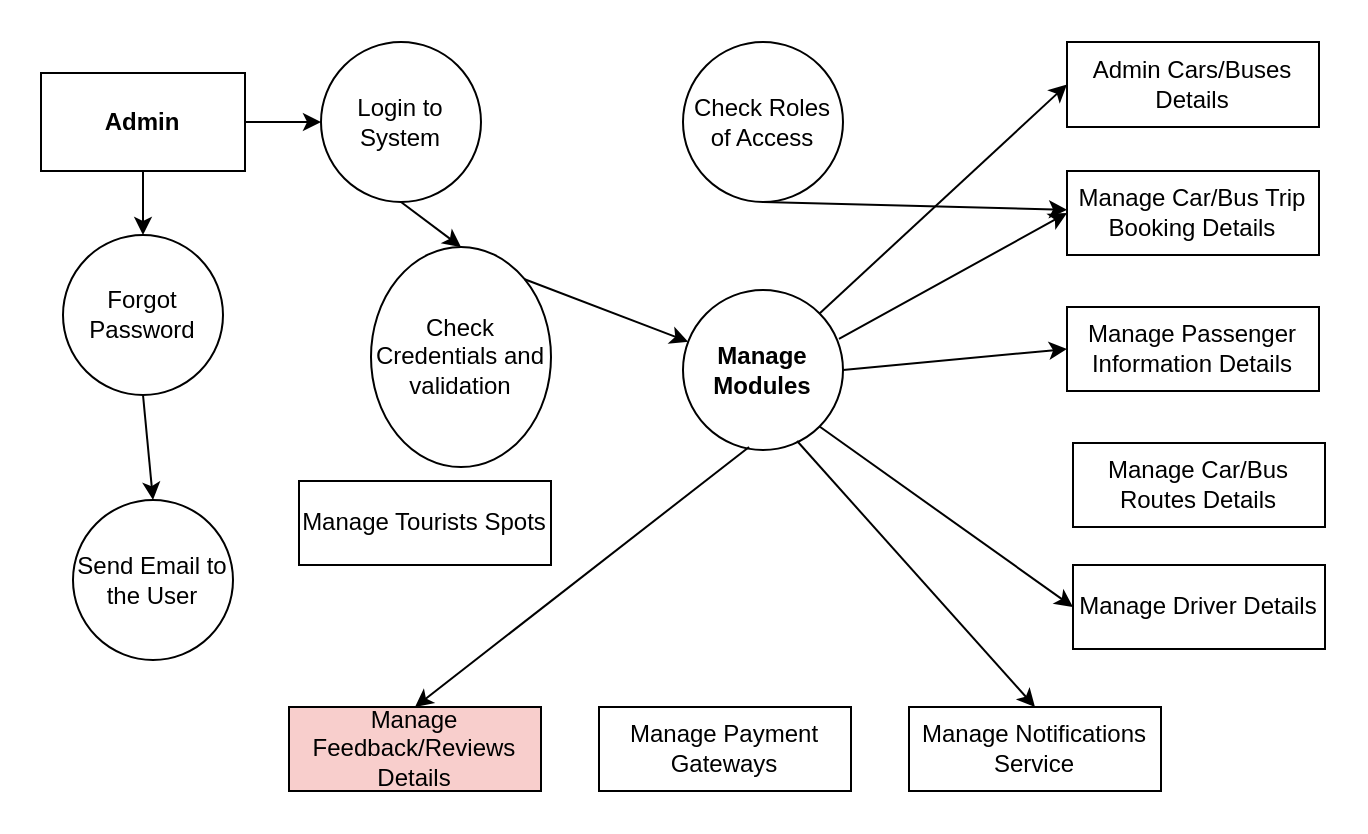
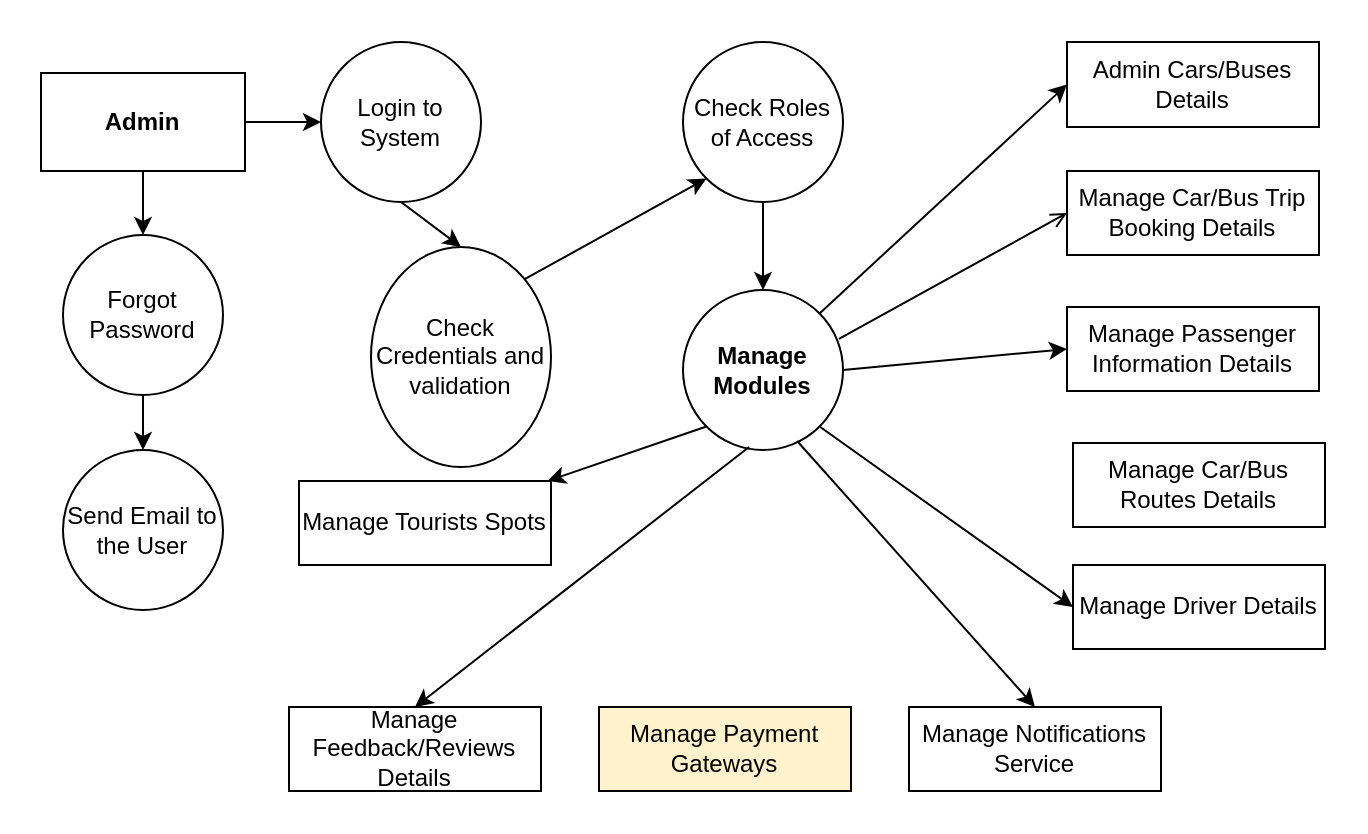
edge "Check Roles of Access" -> "Manage Car/Bus Trip Booking Details": now "Check Roles of Access" -> "Manage Modules"
edge "Manage Modules" -> "Manage Car/Bus Trip Booking Details": arrowhead classic -> open
edge "Check Credentials and validation" -> "Manage Modules": now "Check Credentials and validation" -> "Check Roles of Access"
edge "Manage Modules" -> "Manage Tourists Spots": added
node "Send Email to the User": moved (153, 580) -> (143, 530)
node "Manage Feedback/Reviews Details": fillcolor #f8cecc -> #ffffff
node "Manage Payment Gateways": fillcolor #ffffff -> #fff2cc
